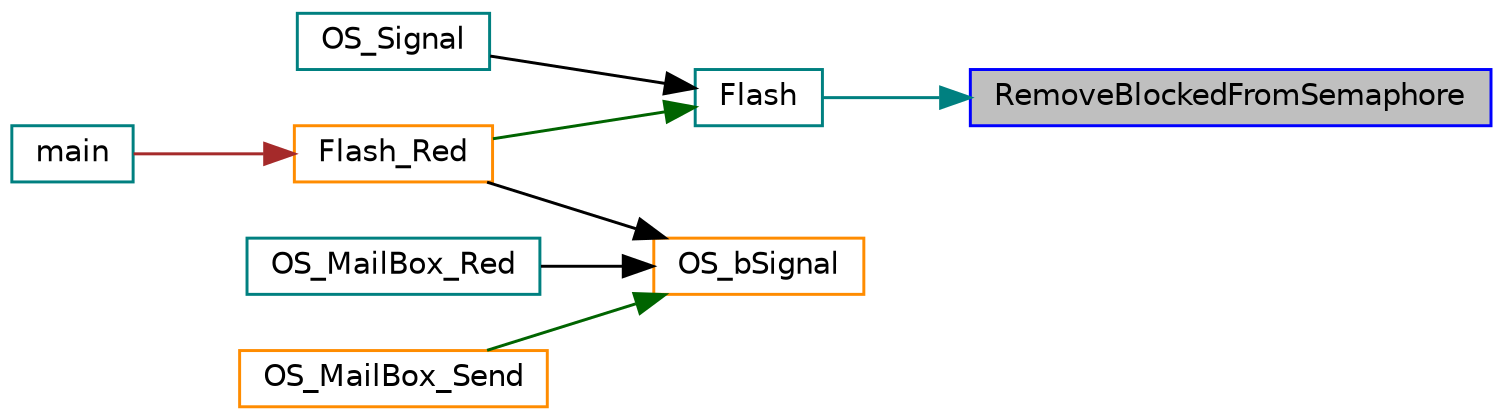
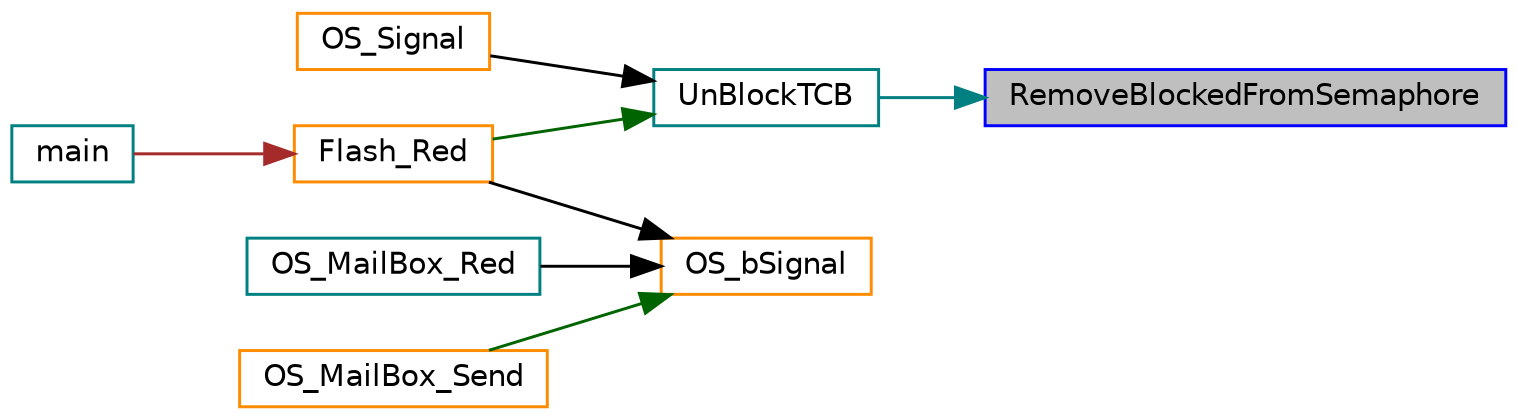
node "OS_Signal": color teal -> darkorange
node "Flash": label "Flash" -> "UnBlockTCB"
